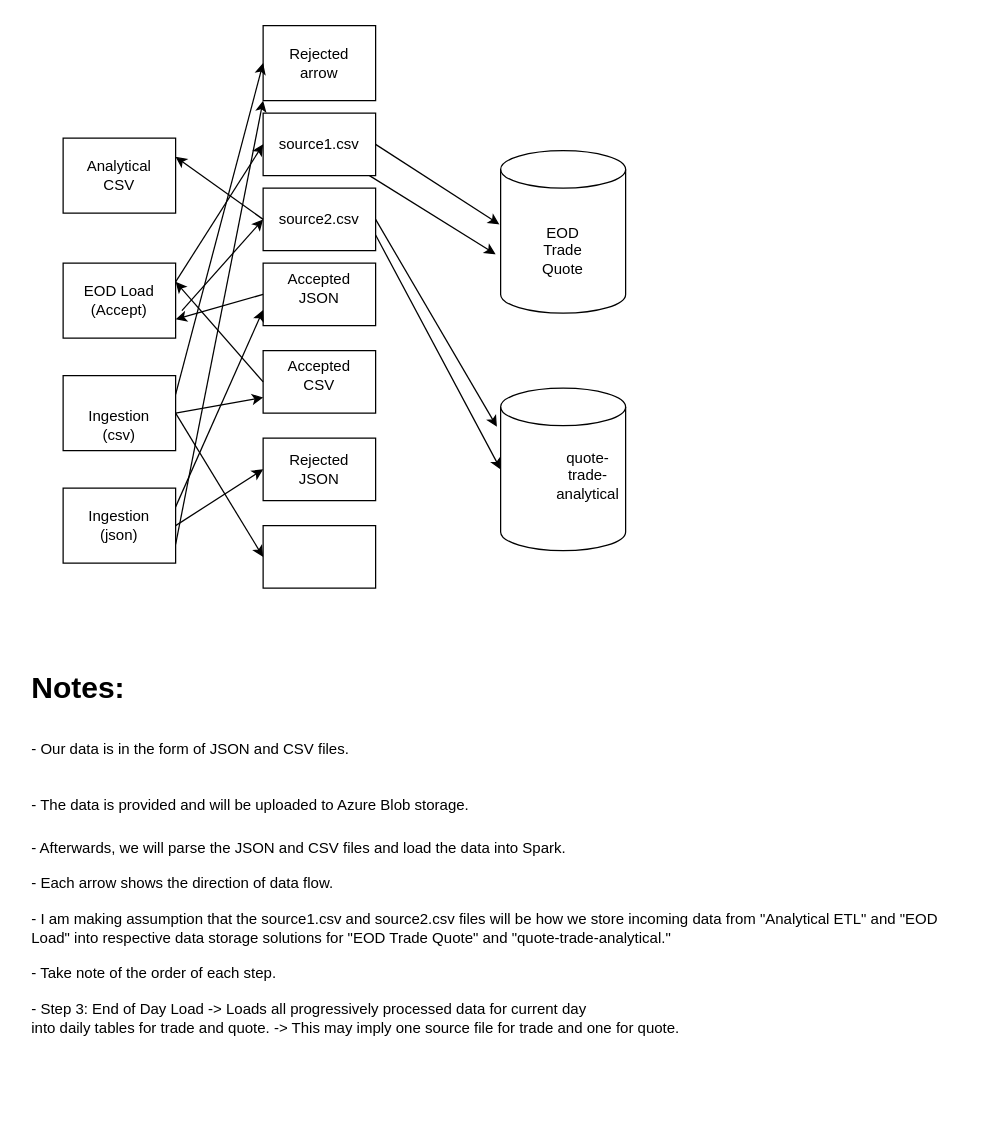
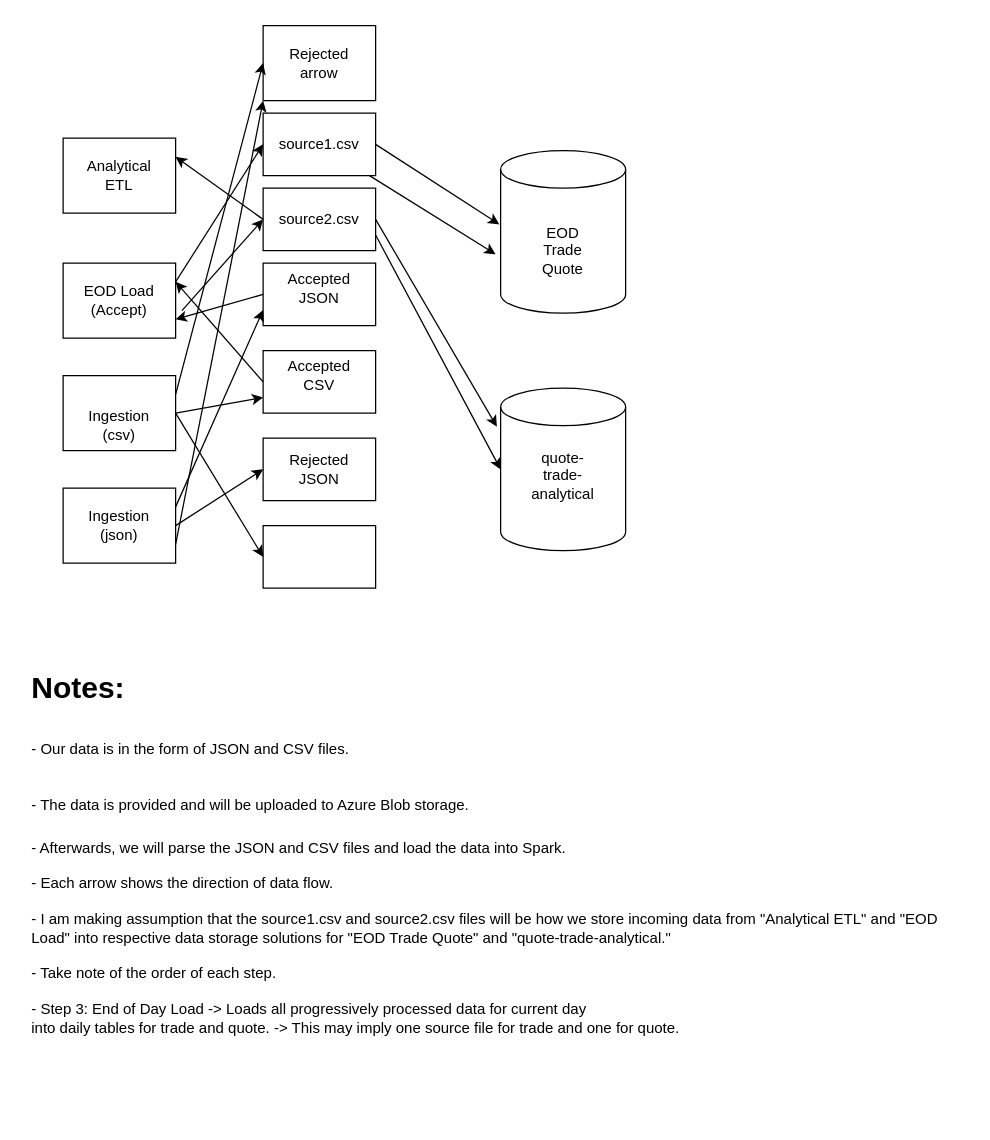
node "Analytical CSV": label "Analytical CSV" -> "Analytical ETL"
node "quote-trade-analytical": moved (588, 476) -> (563, 476)
